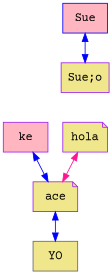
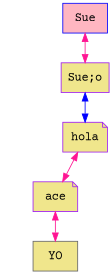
edge "Sue" -- "Sue;o": color blue -> deeppink
edge "Sue;o" -- "hola": added
node "ke": removed
edge "ace" -- "YO": color blue -> deeppink
